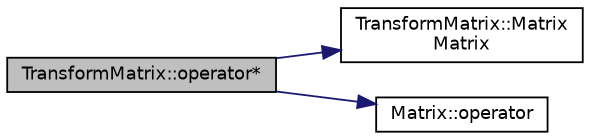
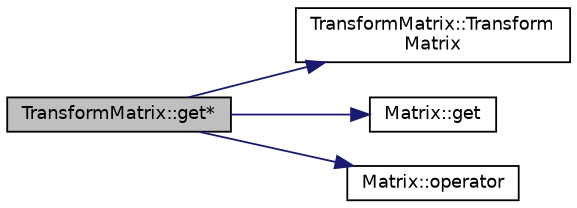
node "TransformMatrix::Matrix Matrix": label "TransformMatrix::Matrix Matrix" -> "TransformMatrix::Transform Matrix"
node "TransformMatrix::operator*": label "TransformMatrix::operator*" -> "TransformMatrix::get*"
node "Matrix::get": added
